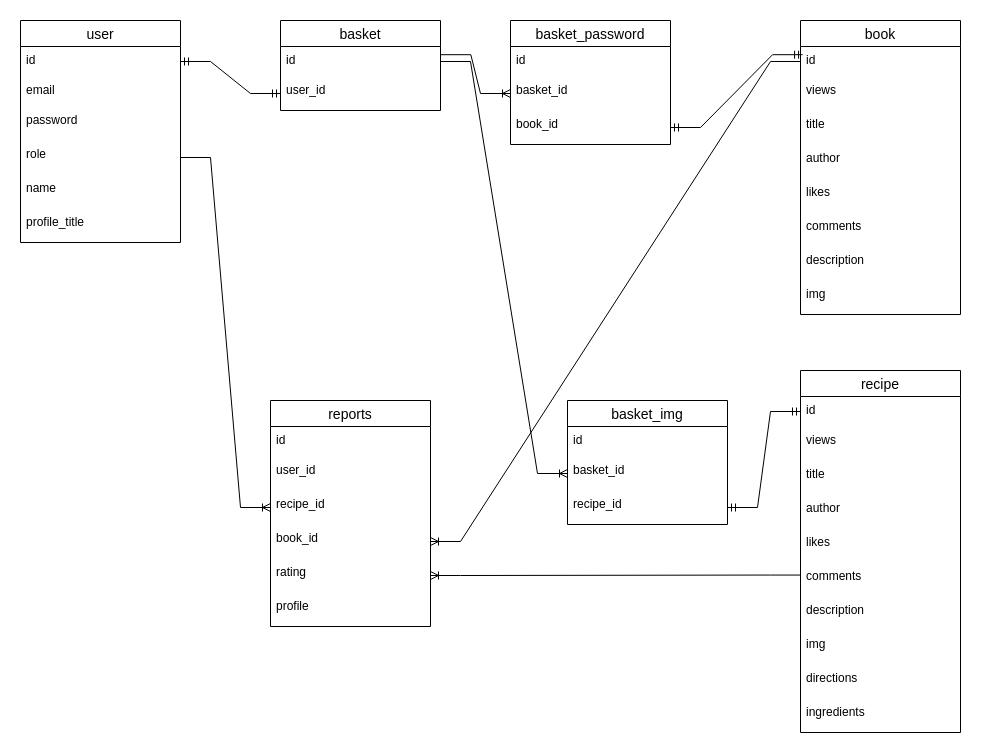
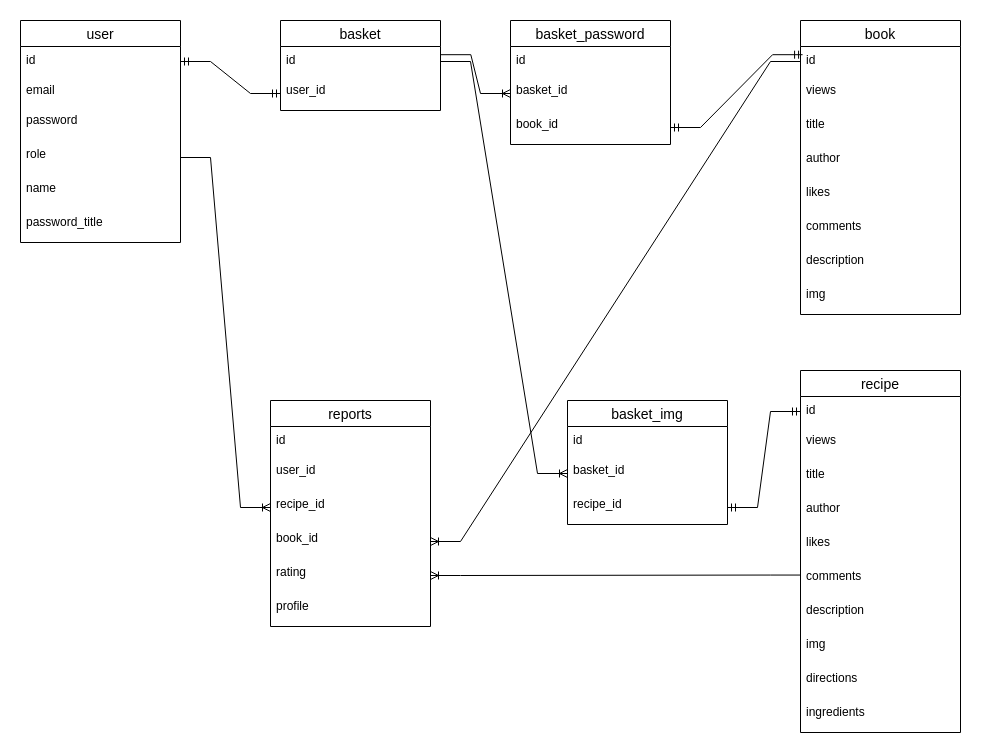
node "profile_title": label "profile_title" -> "password_title"
